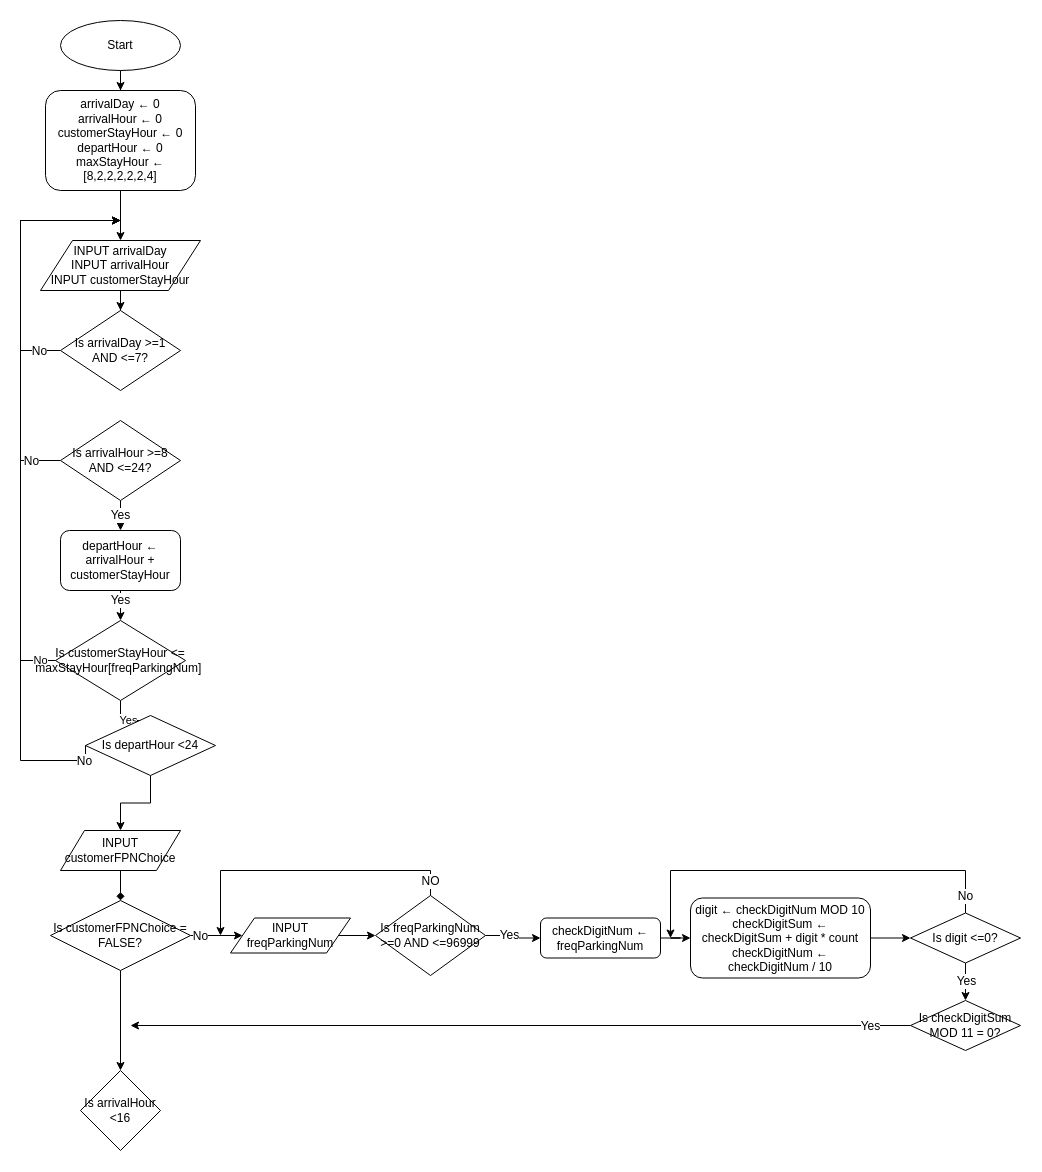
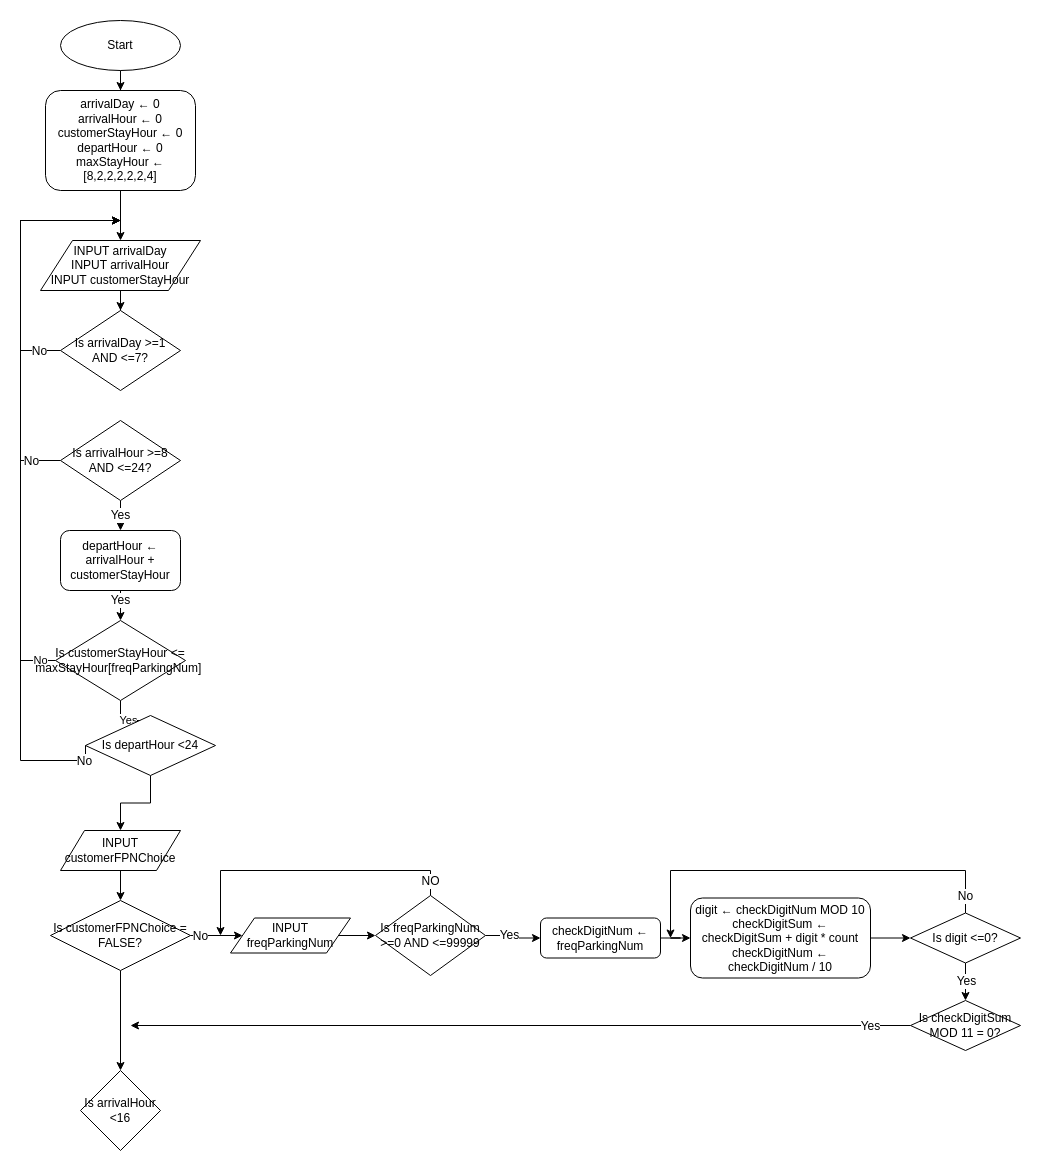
edge "INPUT customerFPNChoice" -> "Is customerFPNChoice = FALSE?": arrowhead diamond -> classic
node "Is freqParkingNum >=0 AND <=96999": label "Is freqParkingNum >=0 AND <=96999" -> "Is freqParkingNum >=0 AND <=99999"
